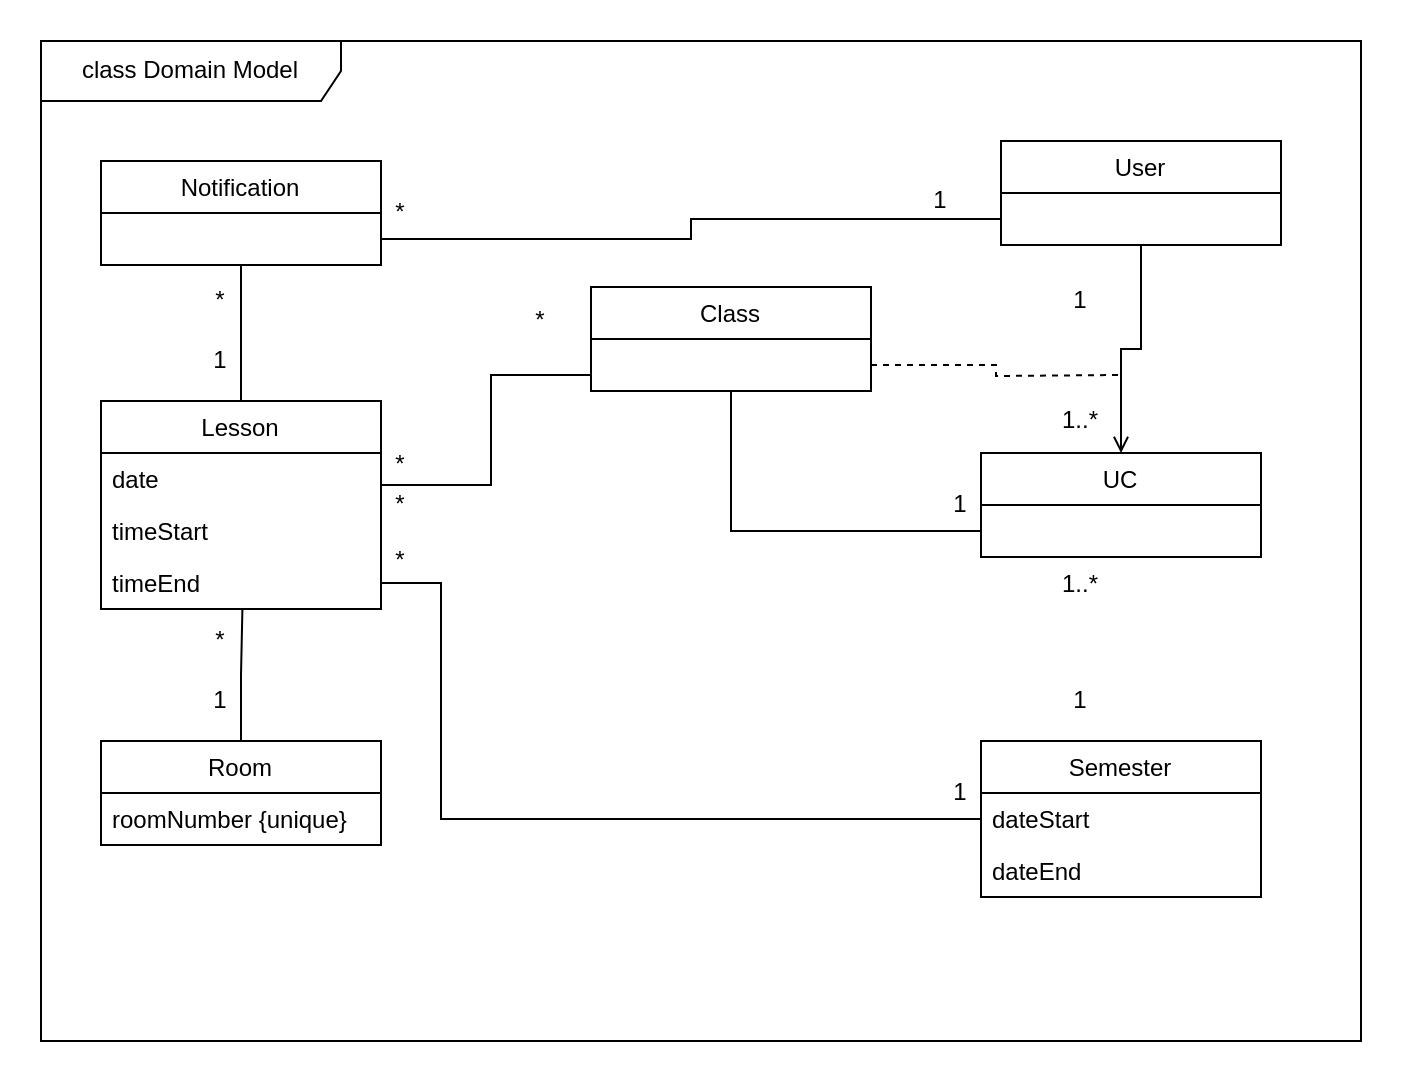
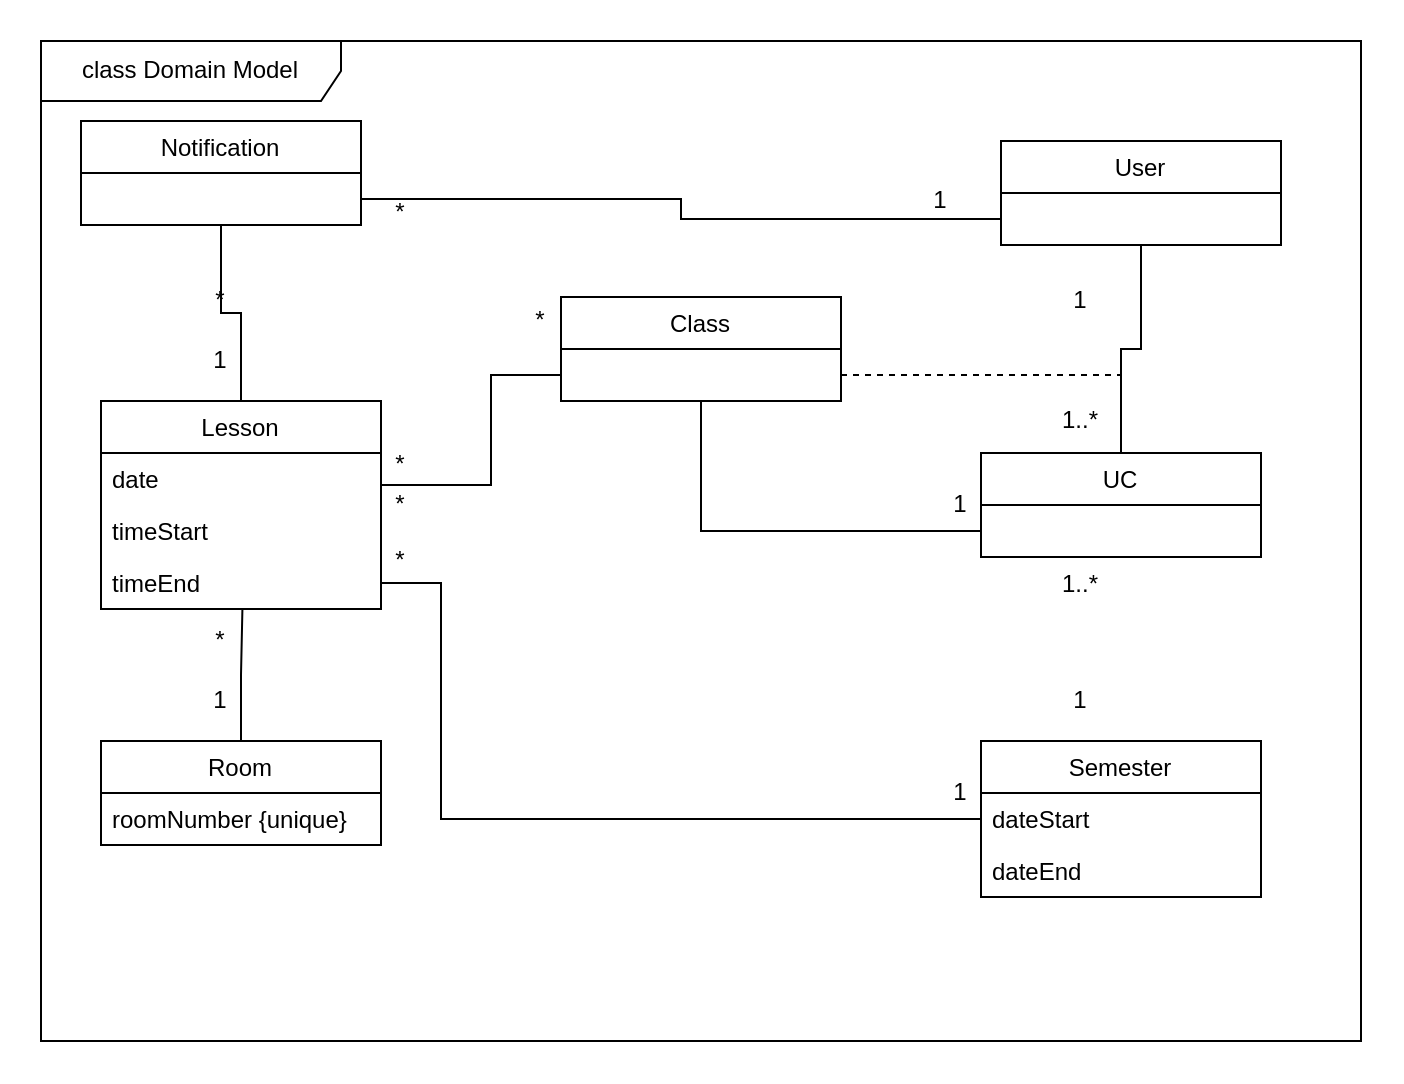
node "Notification": moved (241, 213) -> (221, 173)
node "Class": moved (731, 339) -> (701, 349)
edge "User" -> "UC": arrowhead open -> none
